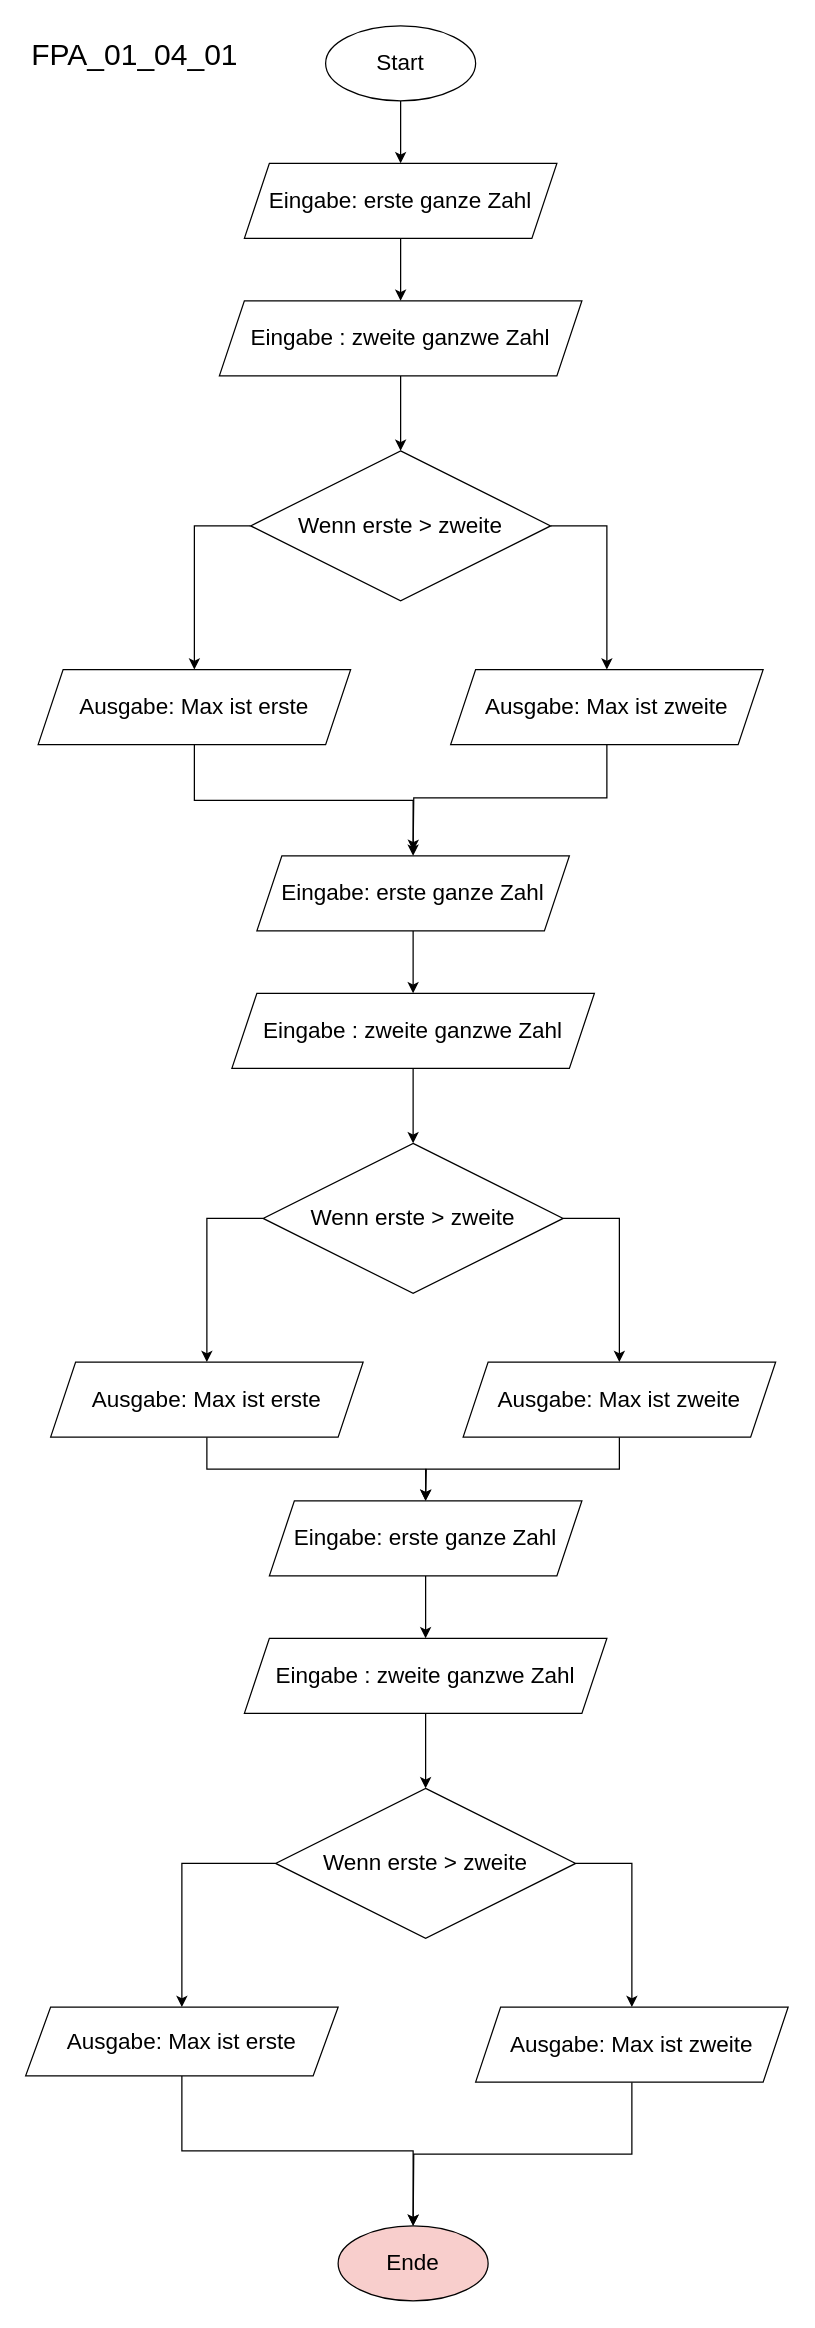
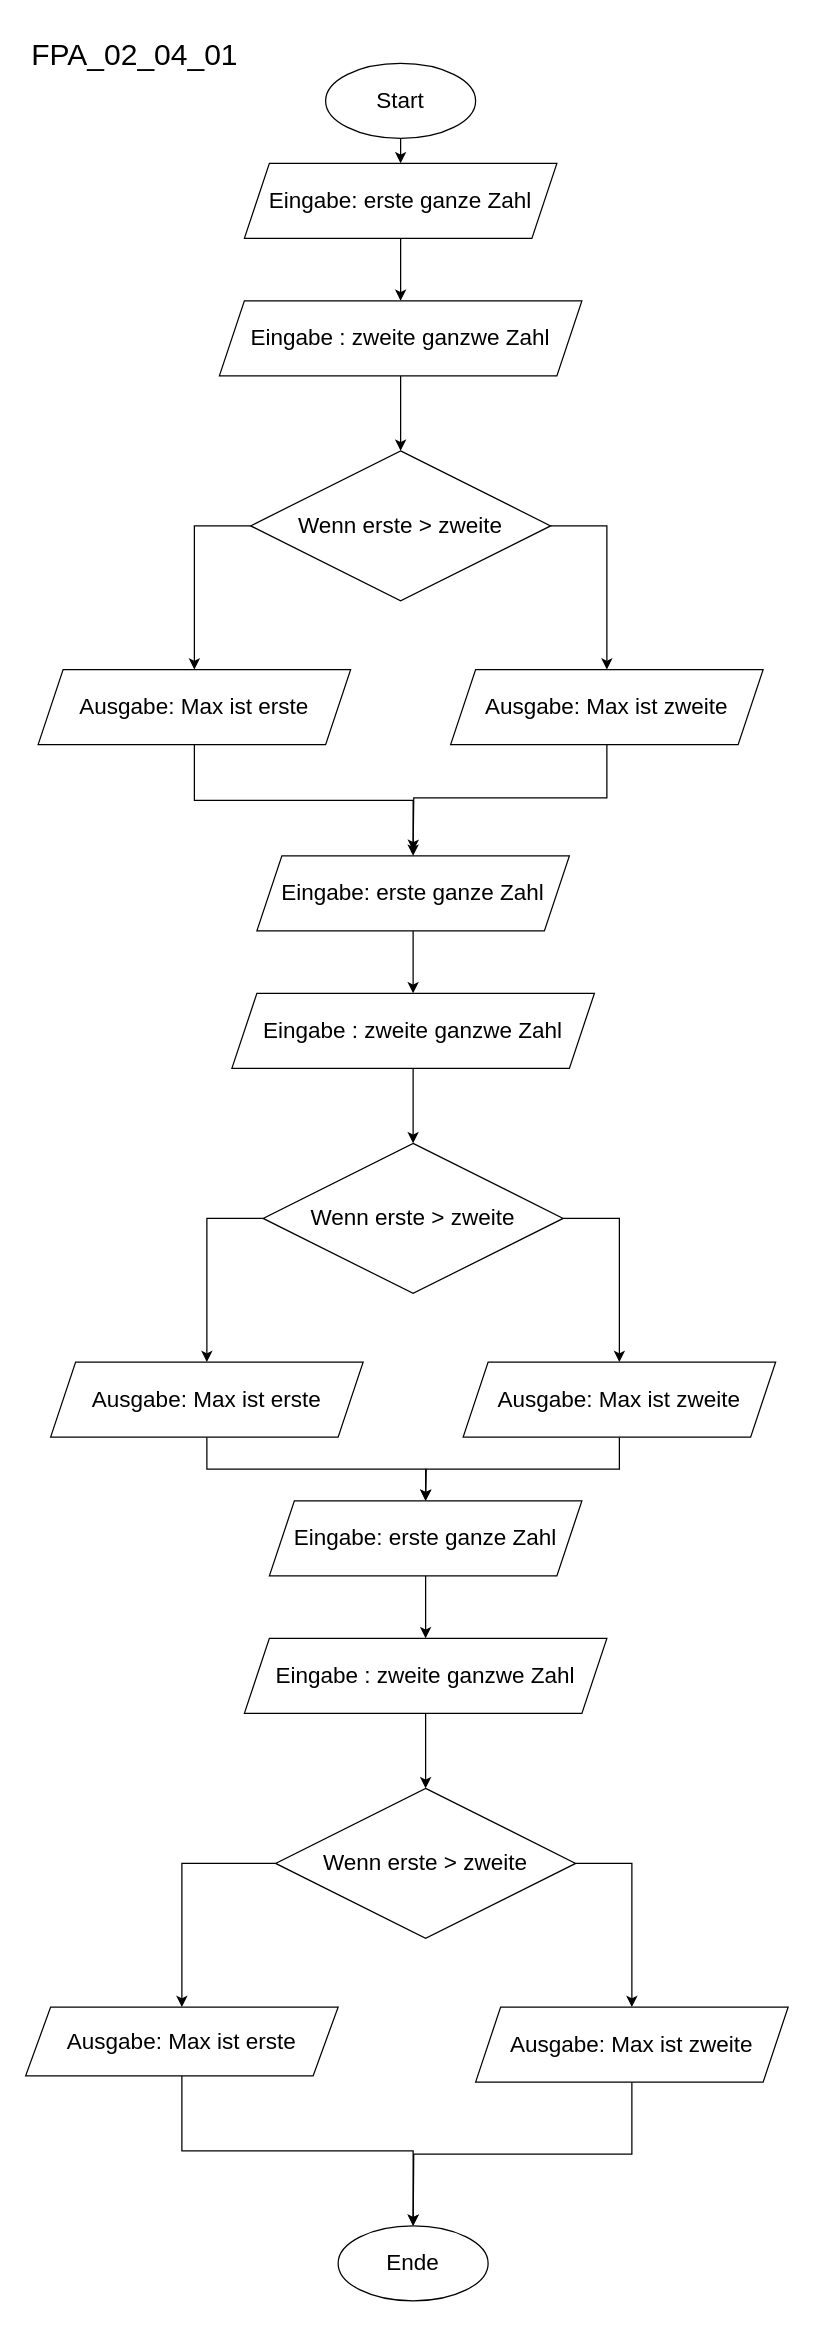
node "FPA_01_04_01": label "FPA_01_04_01" -> "FPA_02_04_01"
node "Start": moved (401, 63) -> (401, 101)
node "Ende": fillcolor #f8cecc -> #ffffff
